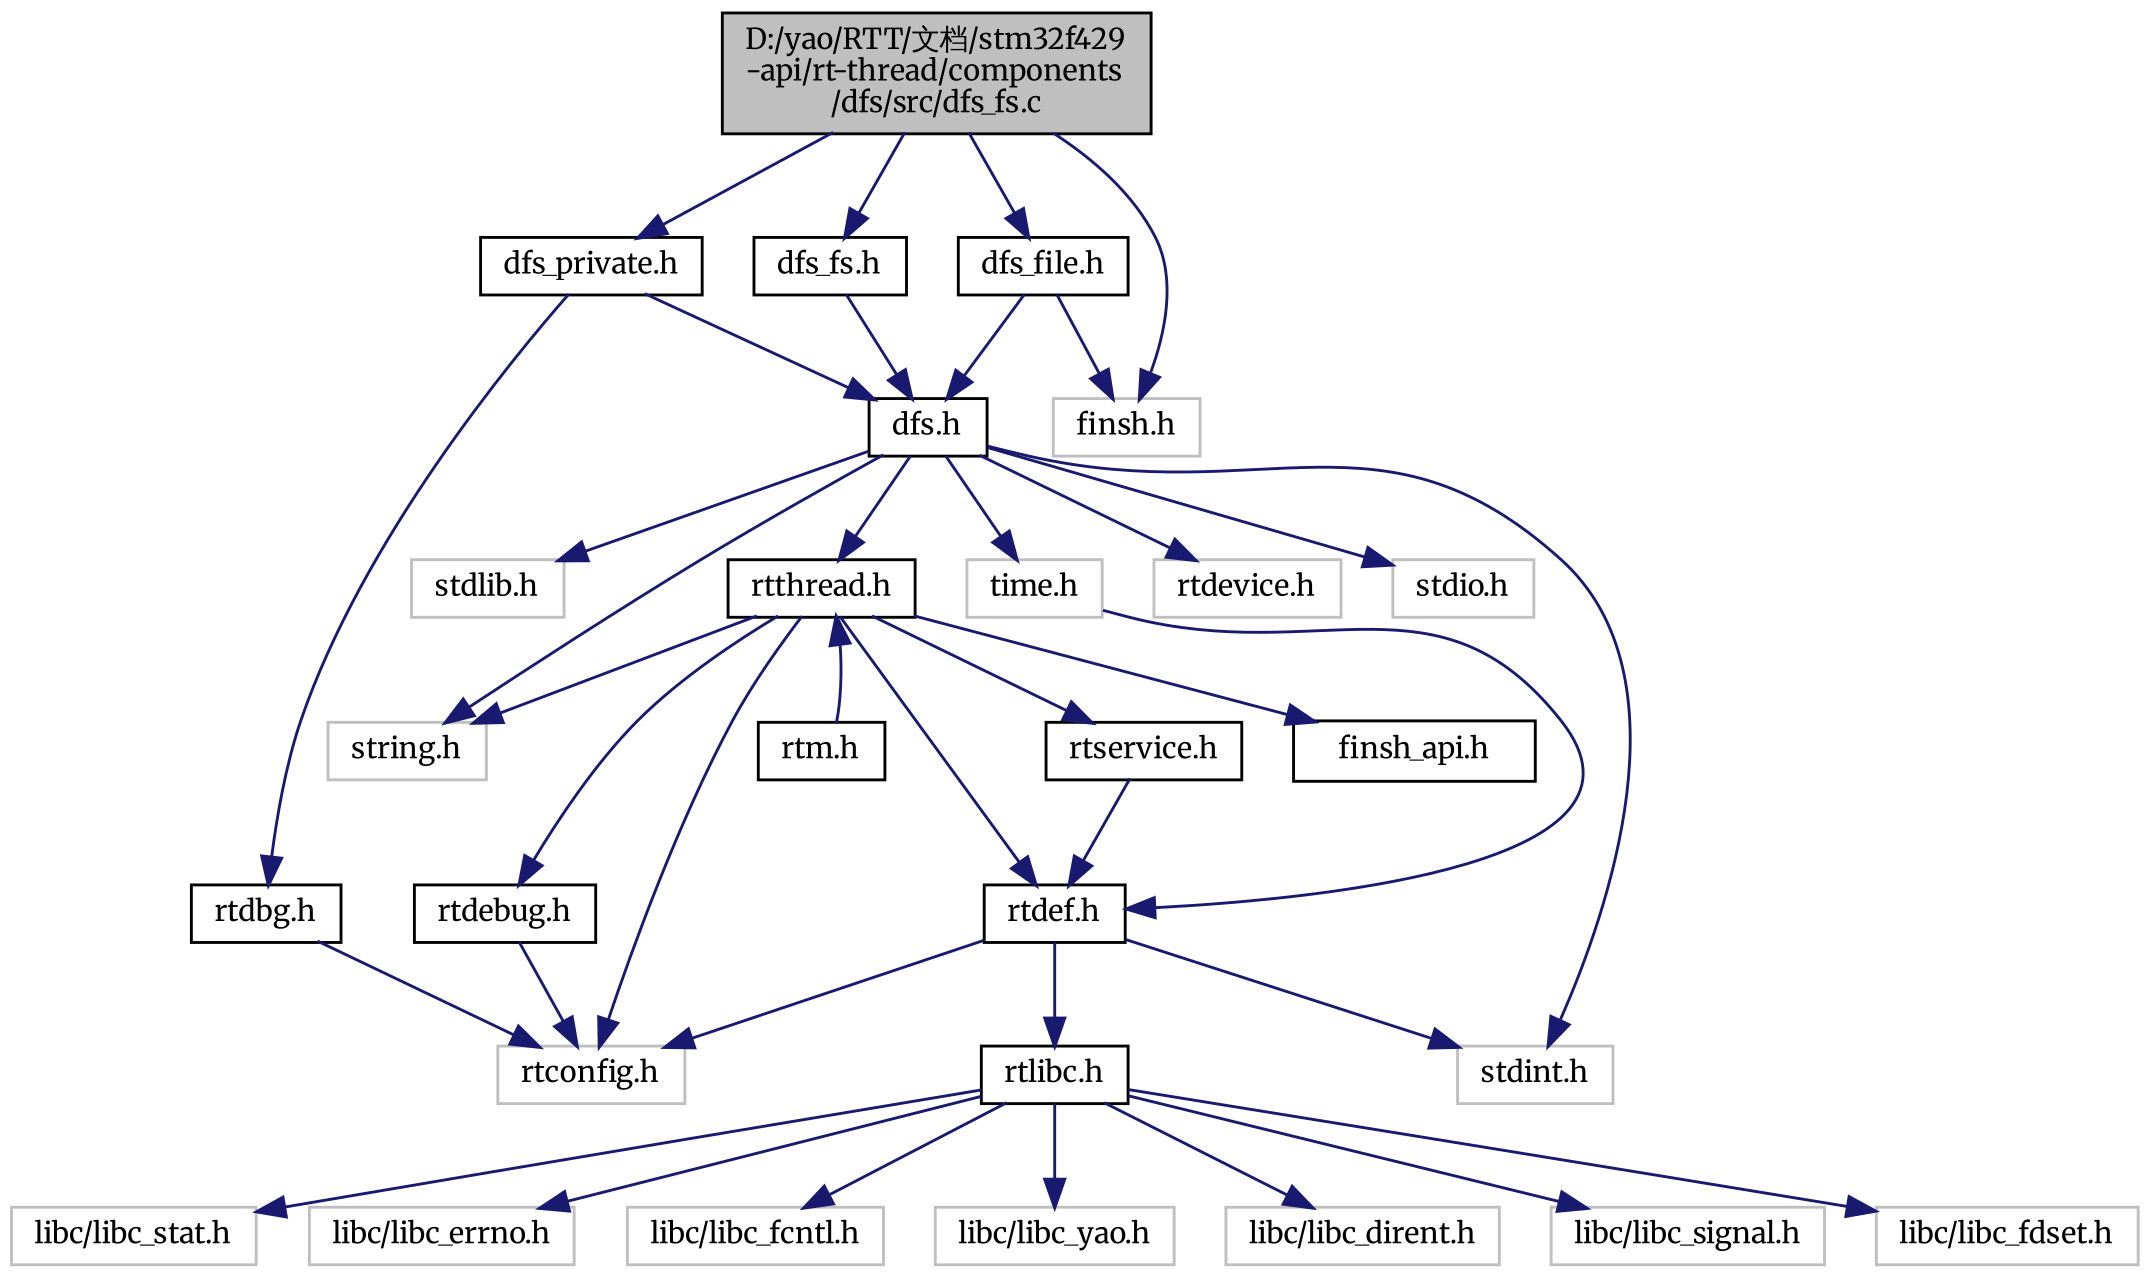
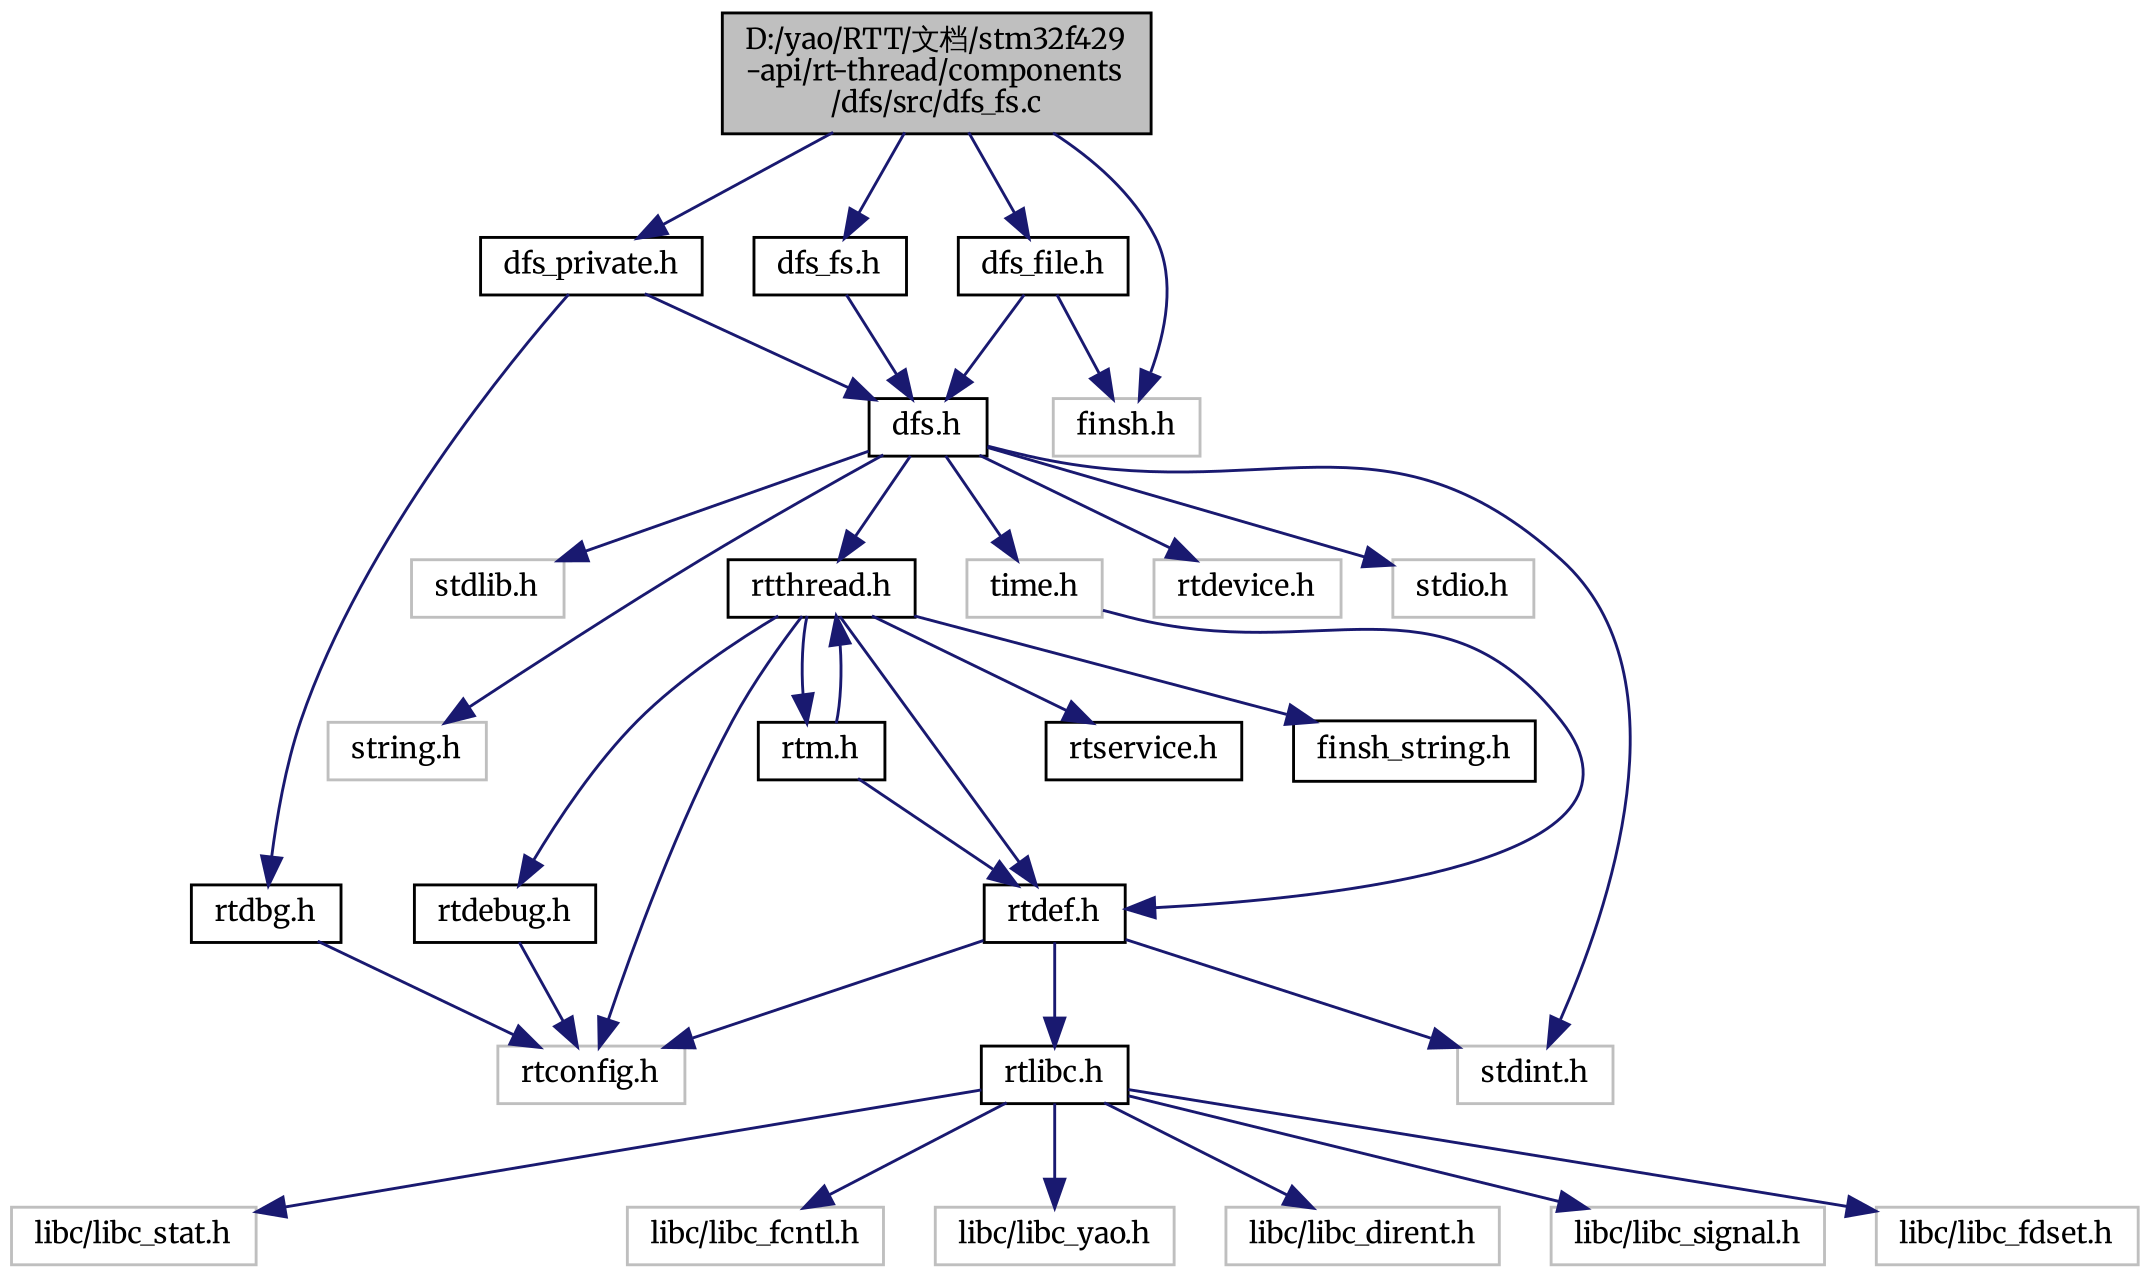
edge "rtthread.h" -> "string.h": now "rtthread.h" -> "rtm.h"
node "finsh_api.h": label "finsh_api.h" -> "finsh_string.h"
edge "rtservice.h" -> "rtdef.h": now "rtm.h" -> "rtdef.h"
node "libc/libc_errno.h": removed
